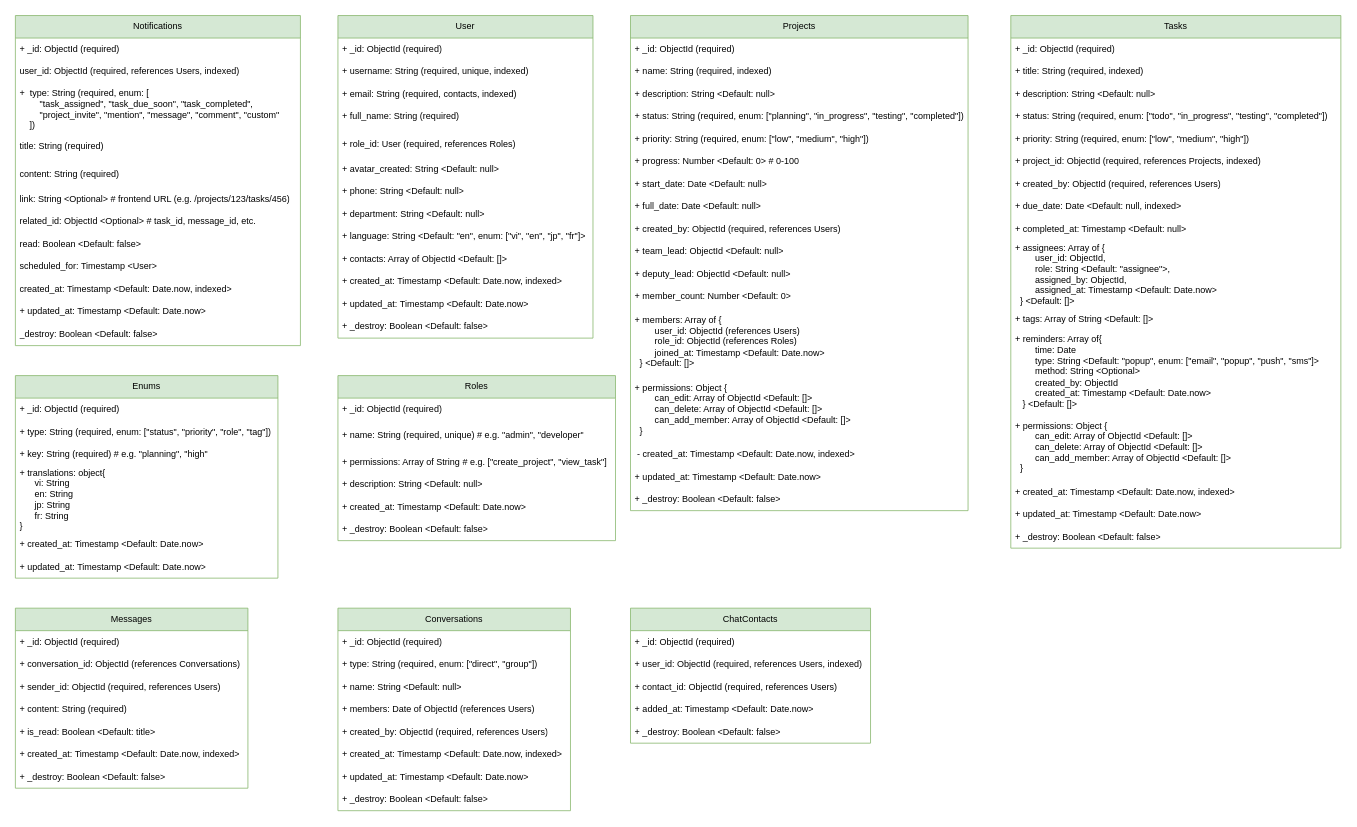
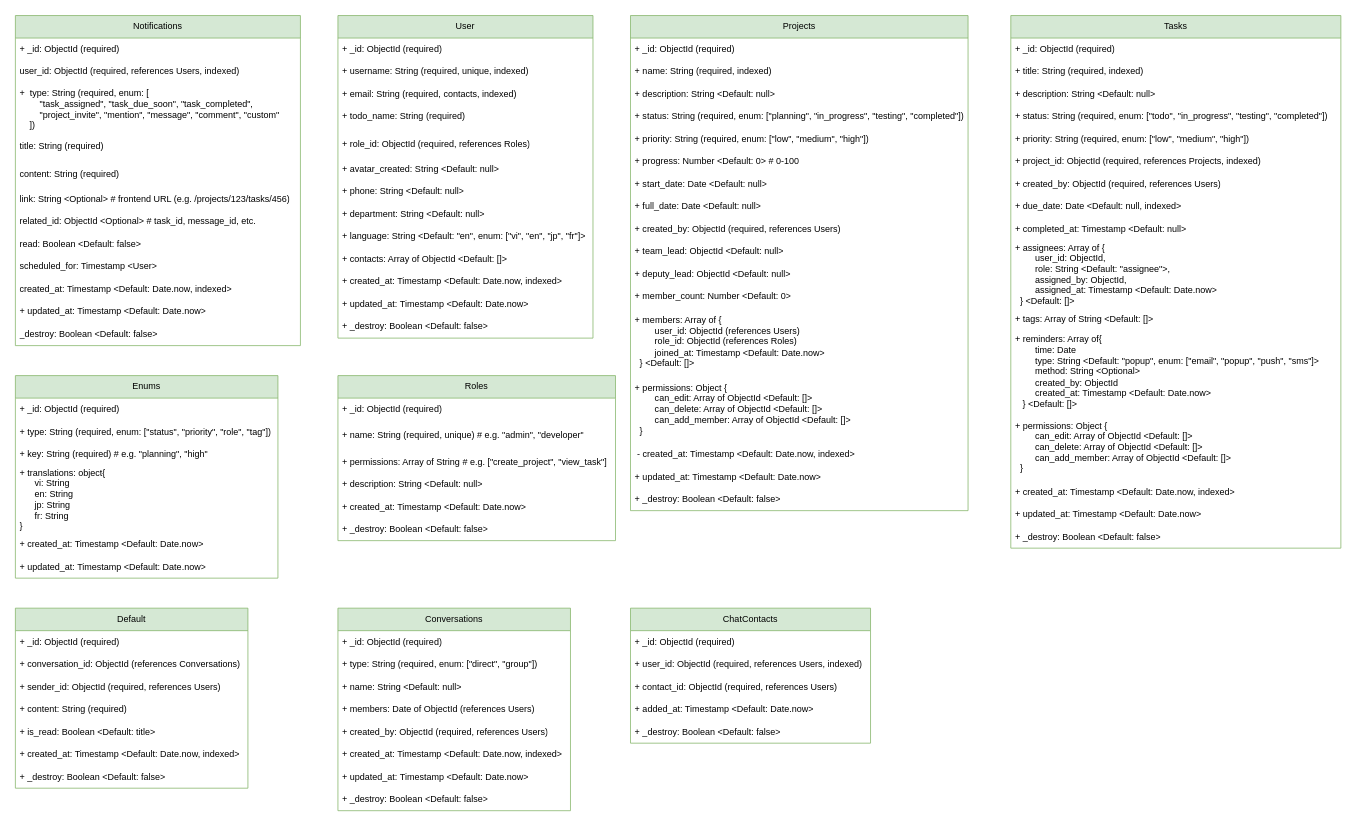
node "+ full_name: String (required)": label "+ full_name: String (required)" -> "+ todo_name: String (required)"
node "+ role_id: User (required, references Roles)": label "+ role_id: User (required, references Roles)" -> "+ role_id: ObjectId (required, references Roles)"
node "Messages": label "Messages" -> "Default"
